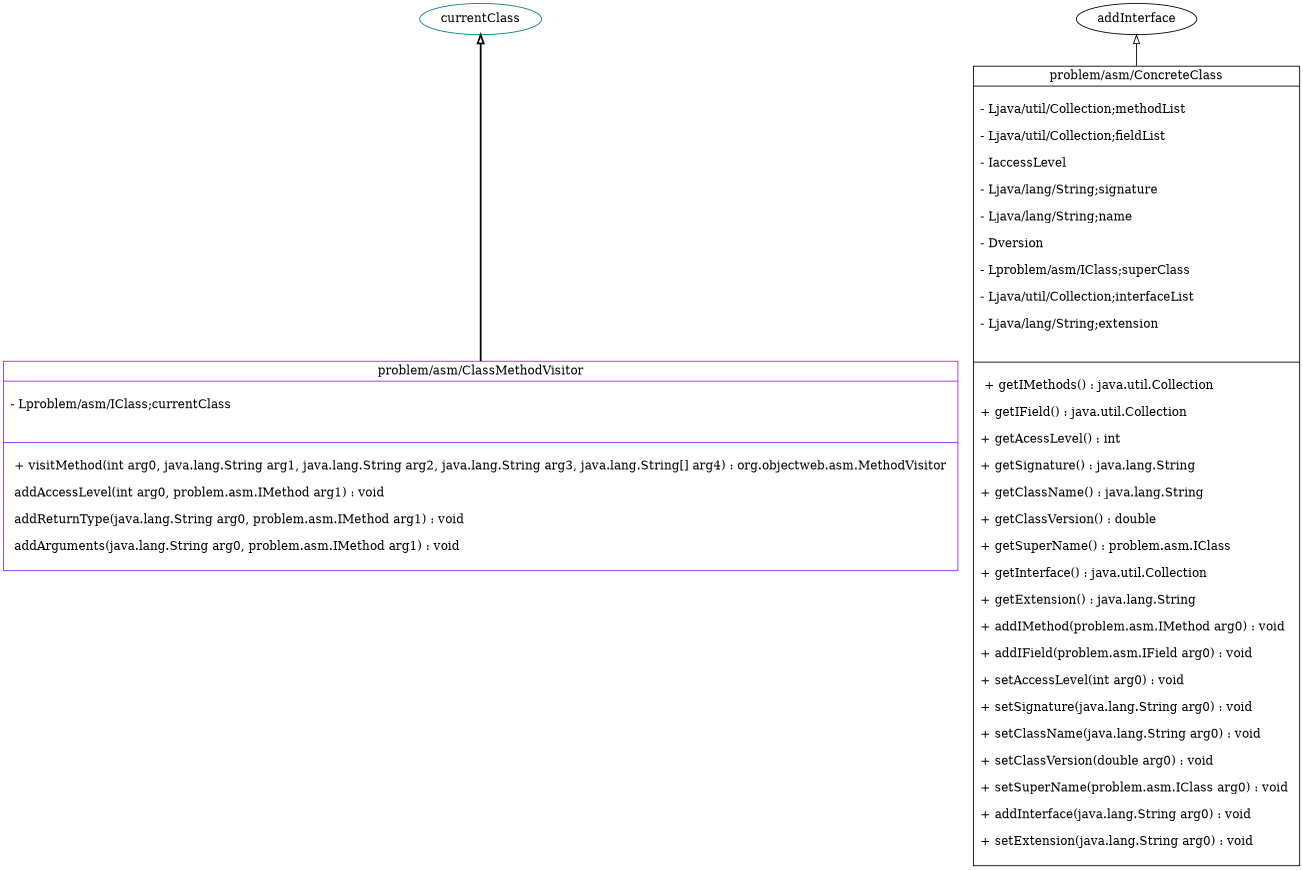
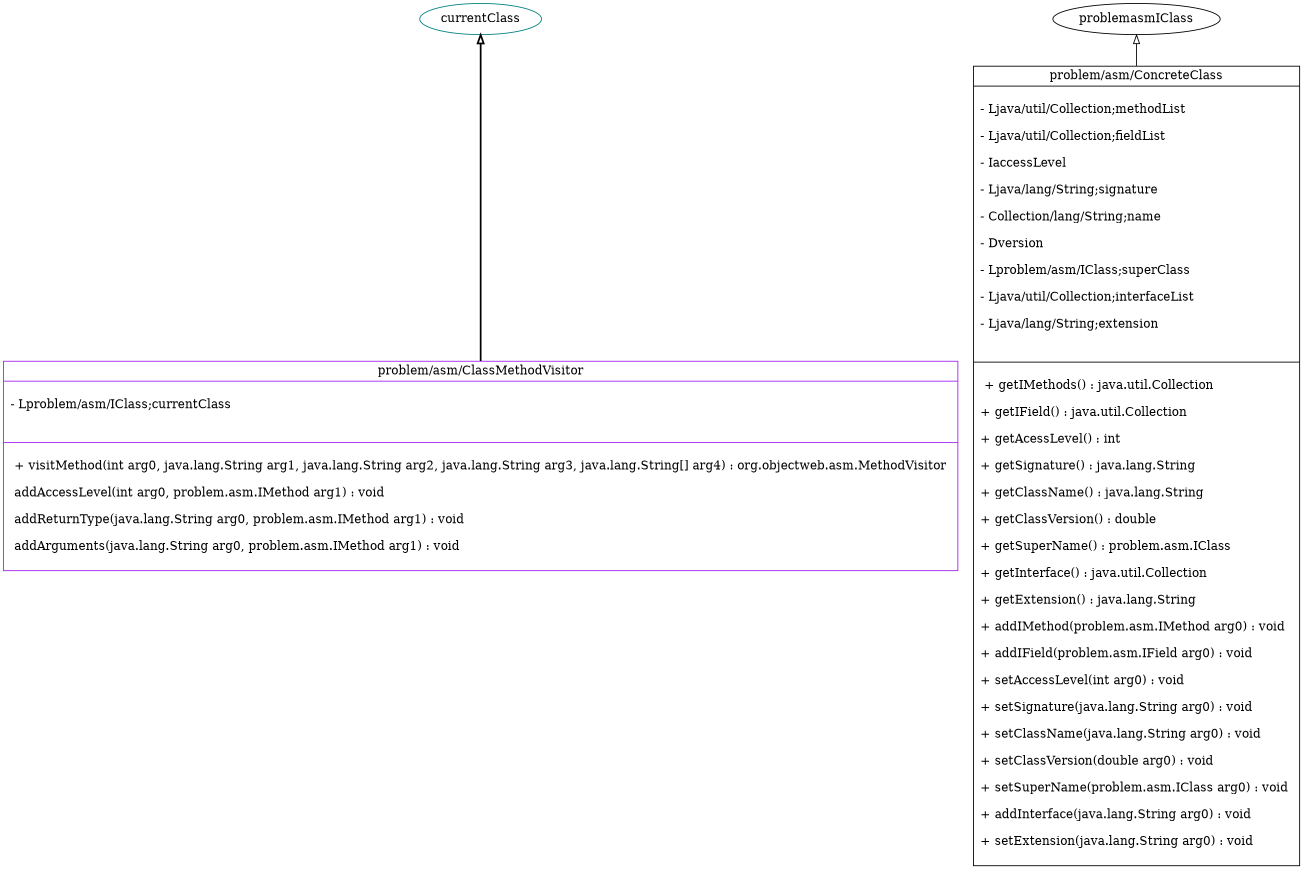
node "addInterface": label "addInterface" -> "problemasmIClass"
node "problem/asm/ConcreteClass": text "- Ljava/lang/String;name" -> "- Collection/lang/String;name"
